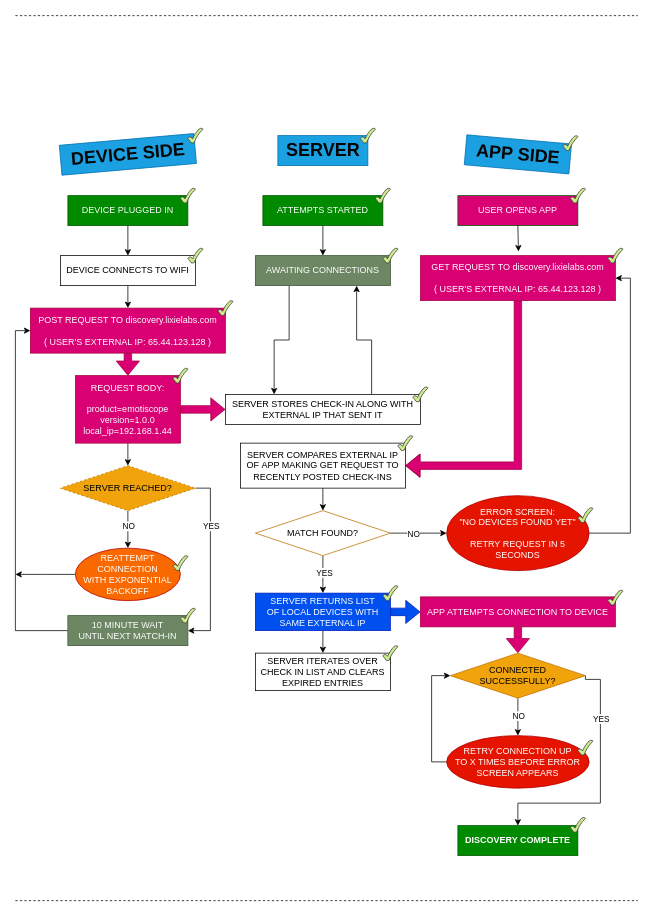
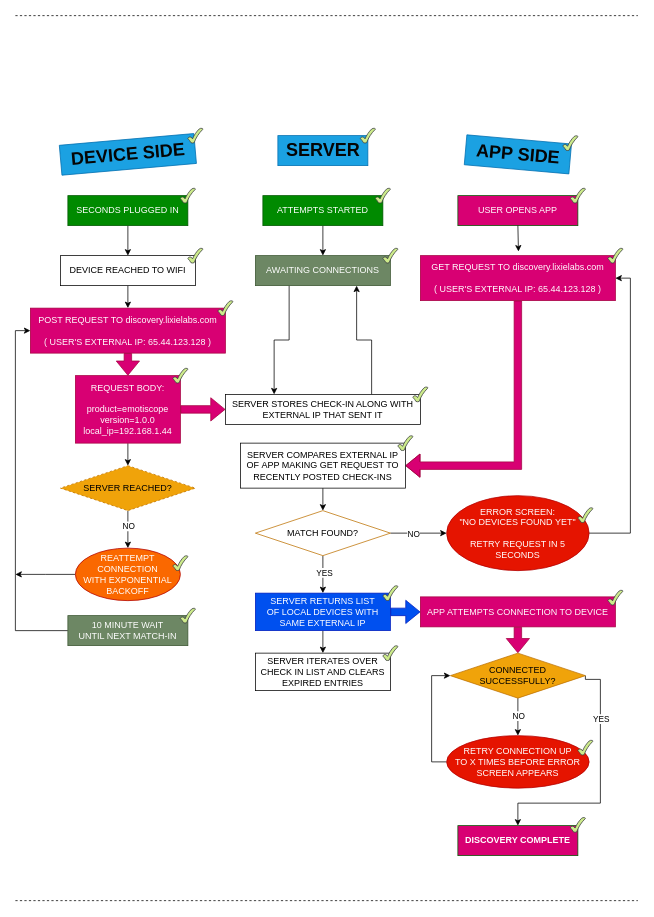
node "DEVICE PLUGGED IN": label "DEVICE PLUGGED IN" -> "SECONDS PLUGGED IN"
node "DEVICE CONNECTS TO WIFI": label "DEVICE CONNECTS TO WIFI" -> "DEVICE REACHED TO WIFI"
edge "SERVER REACHED?" -> "10 MINUTE WAIT UNTIL NEXT MATCH-IN": removed, label "YES"
node "DISCOVERY COMPLETE": fillcolor #008a00 -> #d80073
